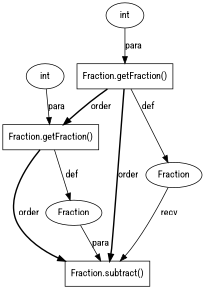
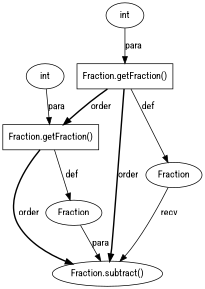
node "Fraction.subtract()": shape box -> ellipse
